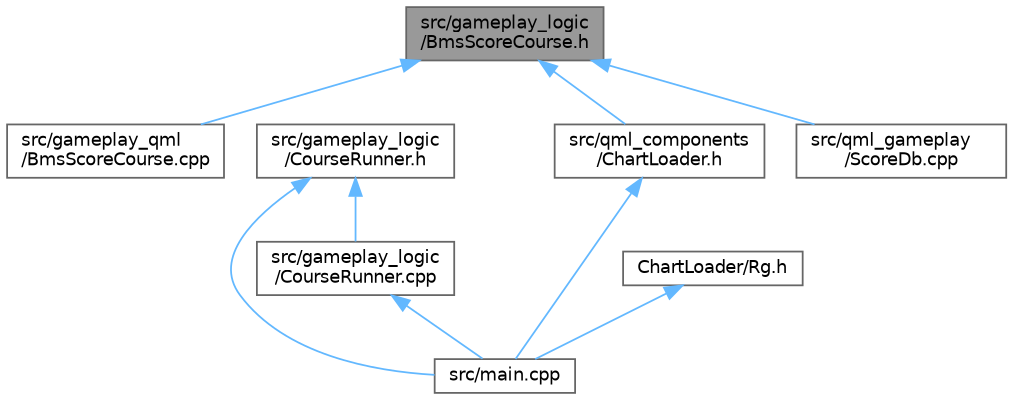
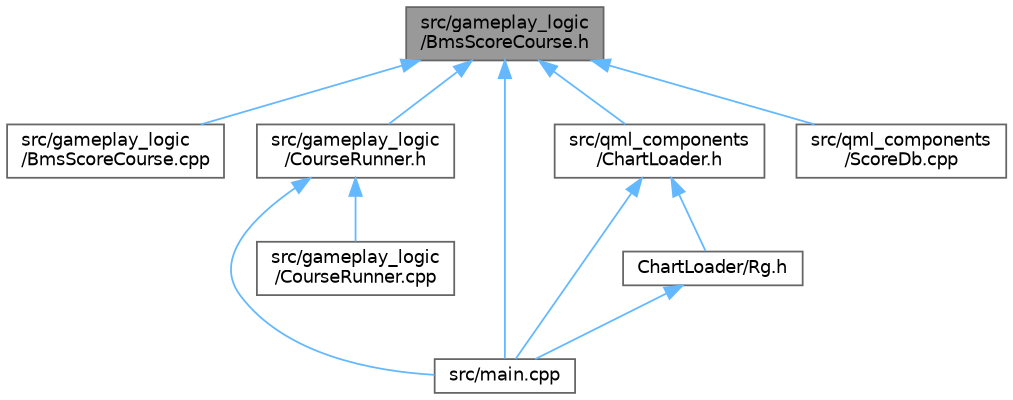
edge "src/gameplay_logic /CourseRunner.h" -> "src/gameplay_logic /BmsScoreCourse.h": added
node "src/gameplay_qml /BmsScoreCourse.cpp": label "src/gameplay_qml /BmsScoreCourse.cpp" -> "src/gameplay_logic /BmsScoreCourse.cpp"
node "src/qml_gameplay /ScoreDb.cpp": label "src/qml_gameplay /ScoreDb.cpp" -> "src/qml_components /ScoreDb.cpp"
edge "ChartLoader/Rg.h" -> "src/qml_components /ChartLoader.h": added
edge "src/main.cpp" -> "src/gameplay_logic /CourseRunner.cpp": now "src/main.cpp" -> "src/gameplay_logic /BmsScoreCourse.h"
